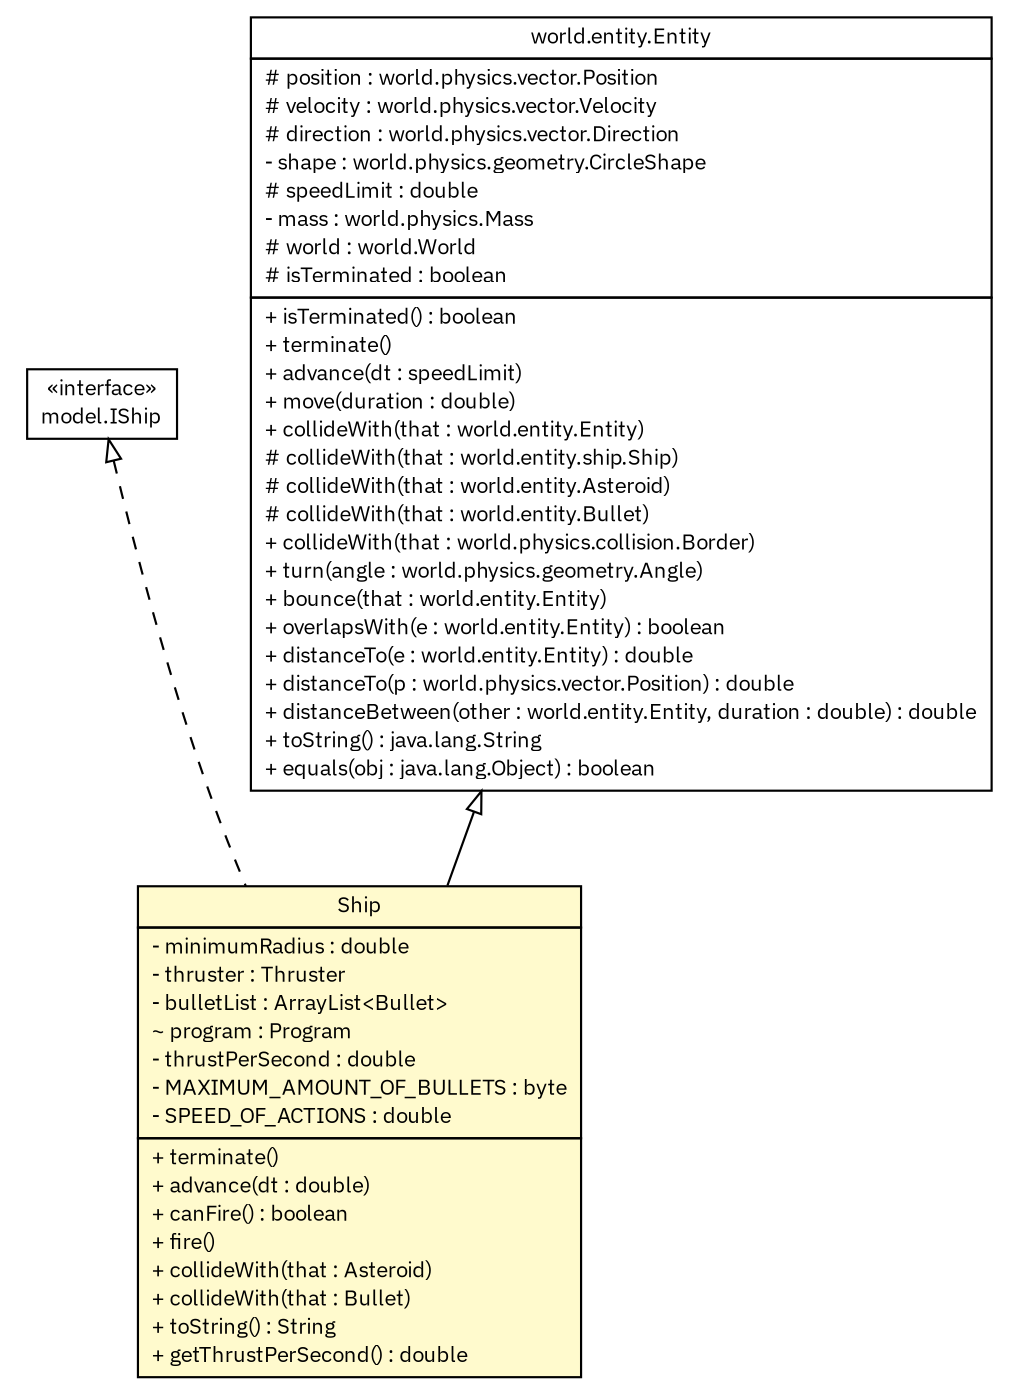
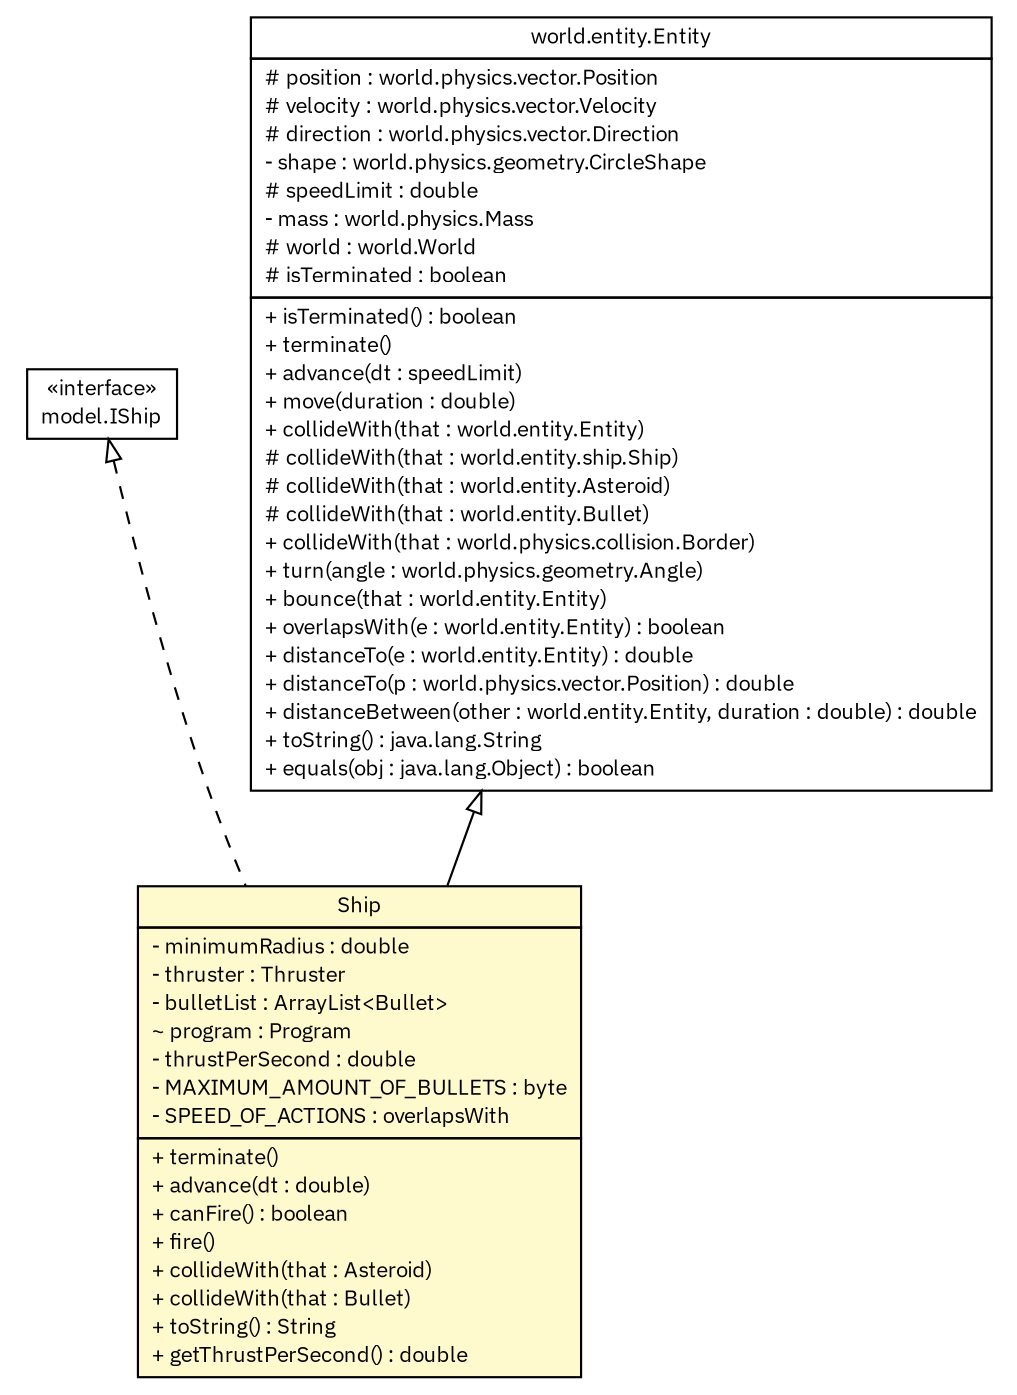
node "Ship": text "- SPEED_OF_ACTIONS : double" -> "- SPEED_OF_ACTIONS : overlapsWith"
